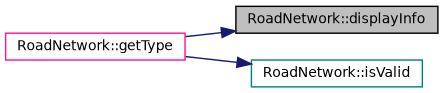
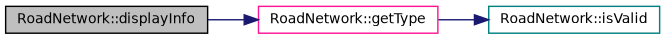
edge "RoadNetwork::getType" -> "RoadNetwork::displayInfo": reversed
